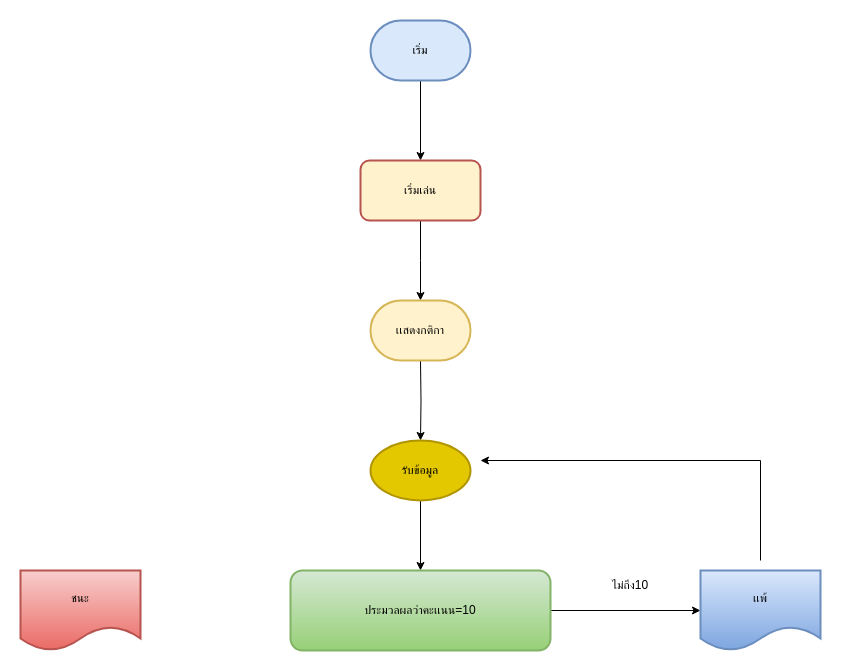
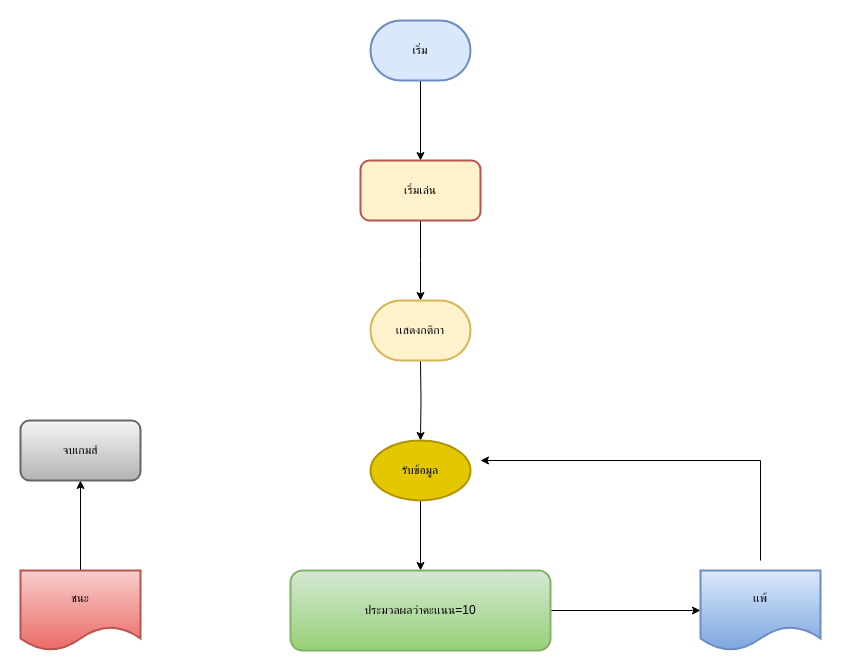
node "จบเกมส์": added
edge "ชนะ" -> "จบเกมส์": added
node "ไม่ถึง10": removed
